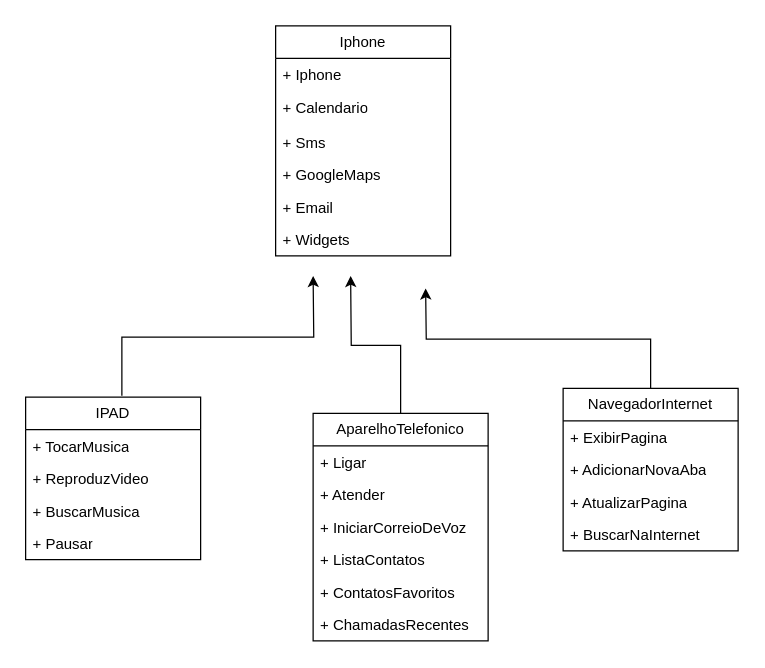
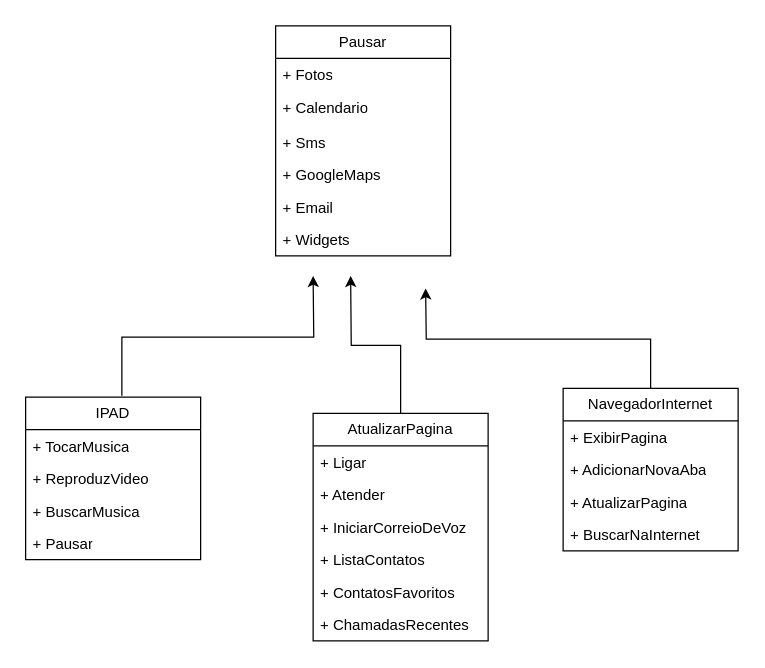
node "Iphone": label "Iphone" -> "Pausar"
node "+ Iphone": label "+ Iphone" -> "+ Fotos"
node "AparelhoTelefonico": label "AparelhoTelefonico" -> "AtualizarPagina"
